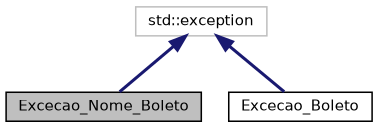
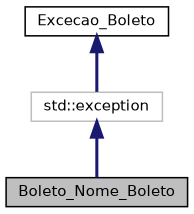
edge "Excecao_Boleto" -> "std::exception": reversed
node "Excecao_Nome_Boleto": label "Excecao_Nome_Boleto" -> "Boleto_Nome_Boleto"
